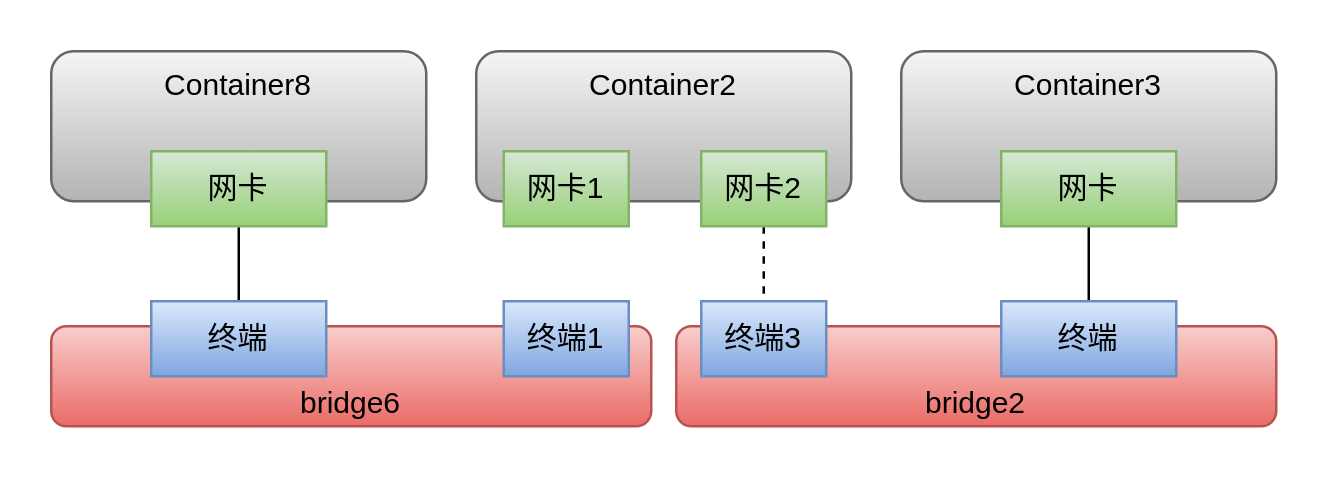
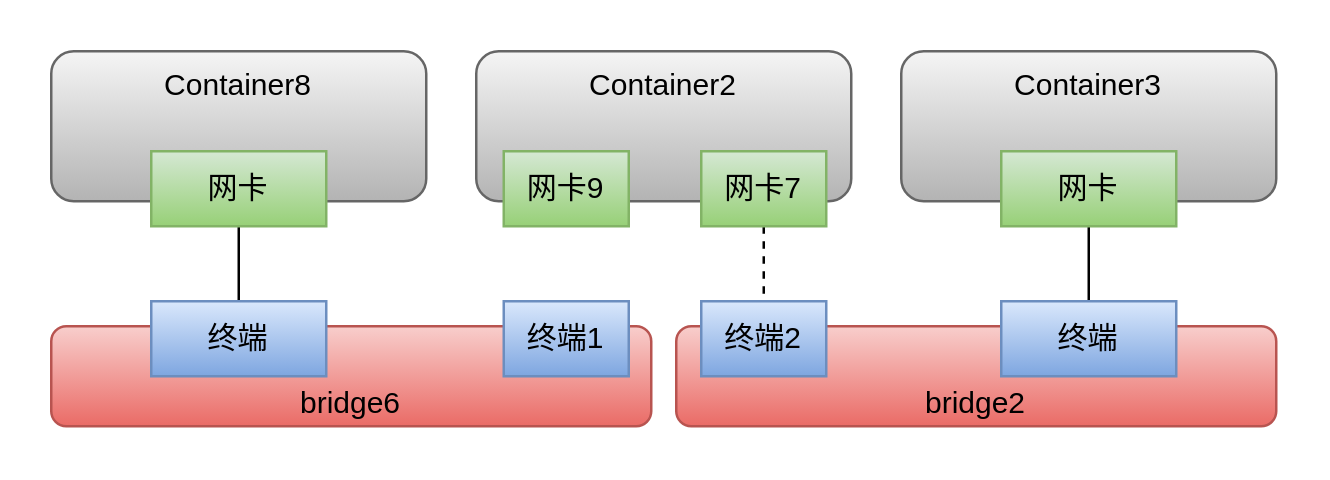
node "网卡1": label "网卡1" -> "网卡9"
node "网卡2": label "网卡2" -> "网卡7"
node "终端3": label "终端3" -> "终端2"
